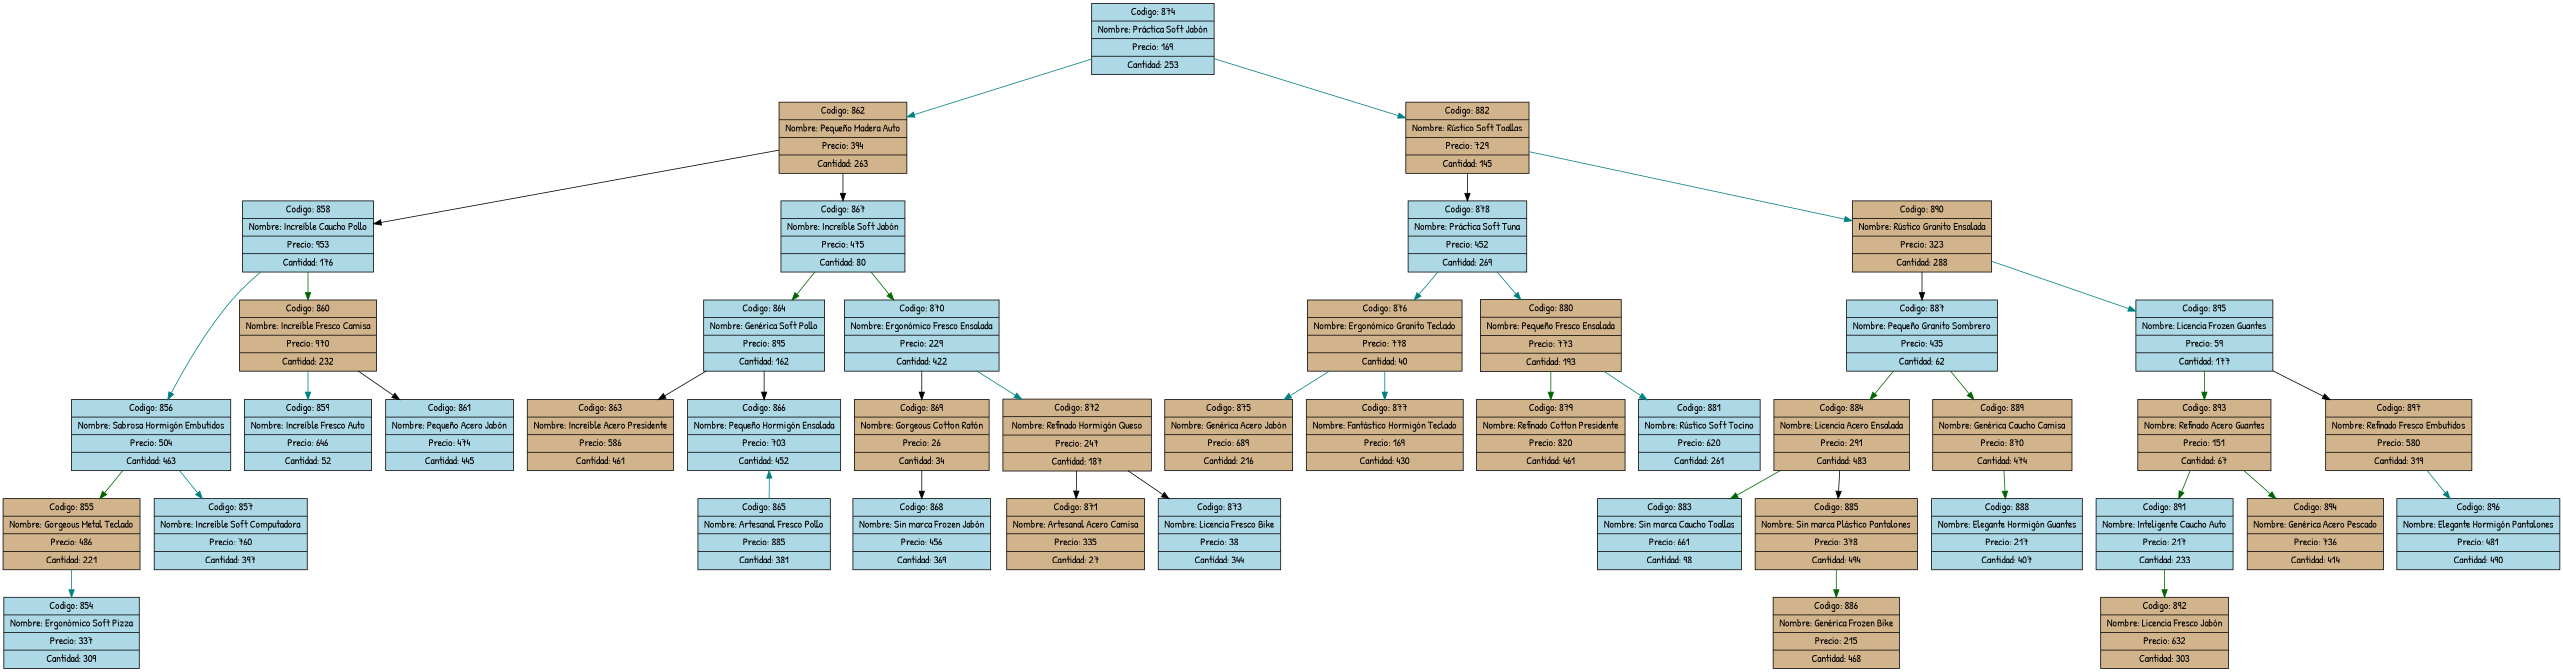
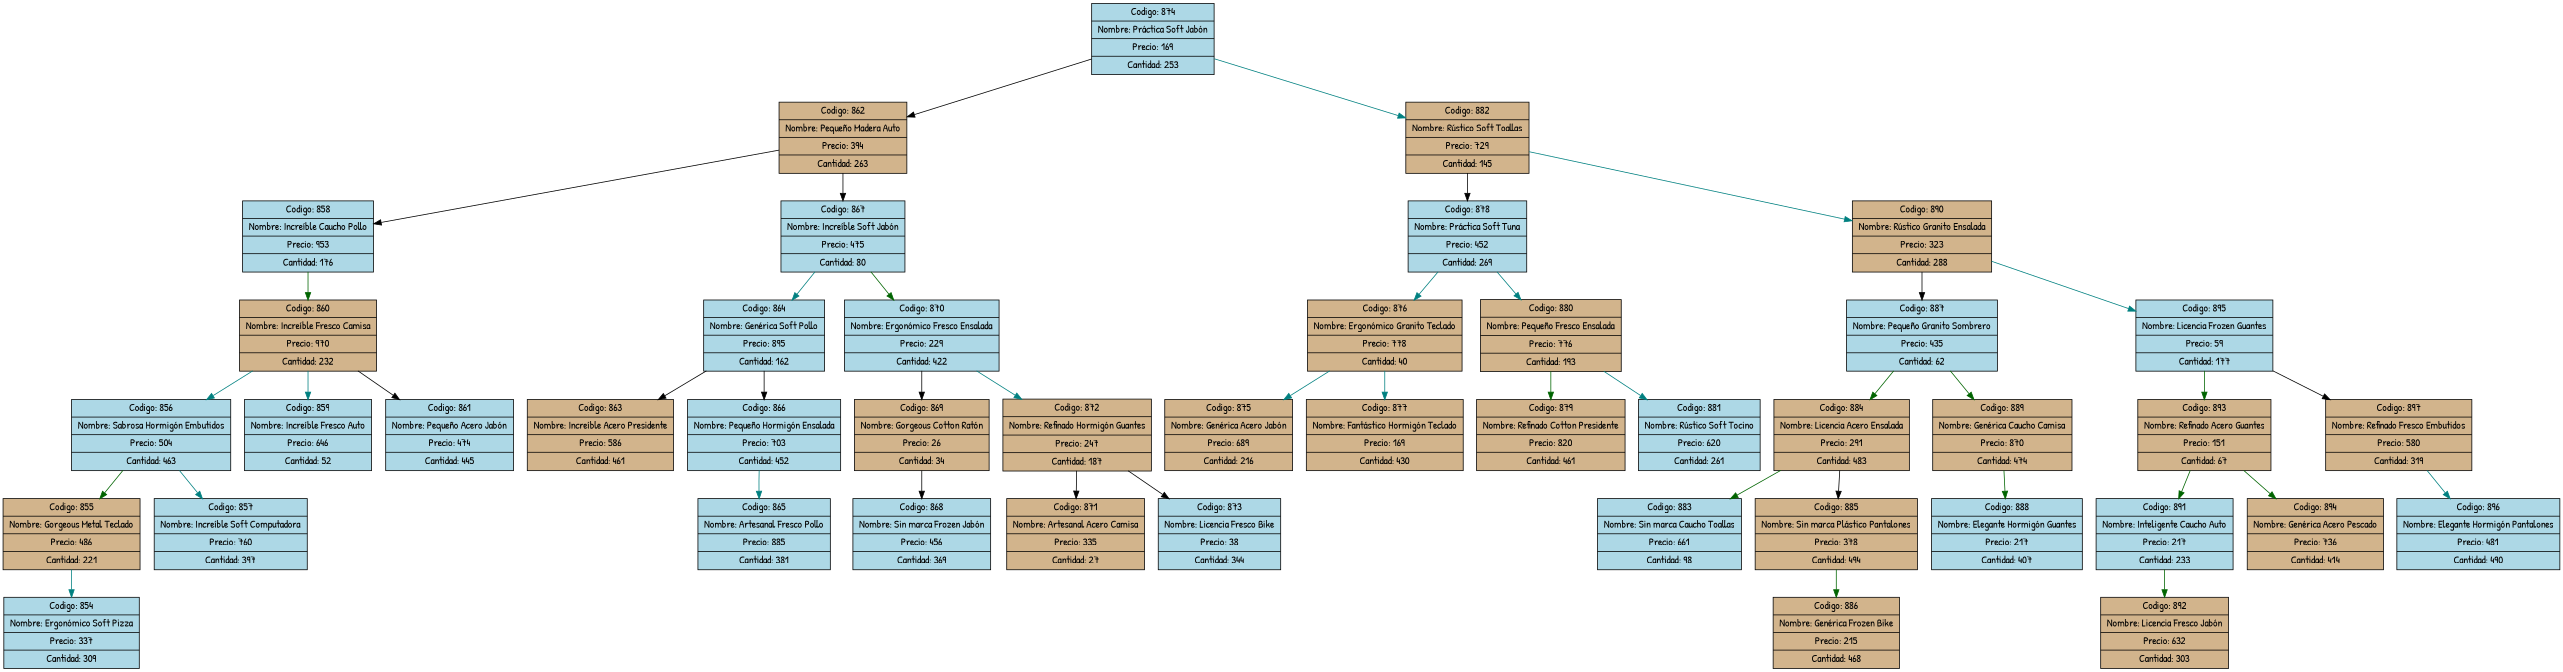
edge "Codigo: 874" -> "Codigo: 862": color teal -> black
edge "Codigo: 867" -> "Codigo: 864": color darkgreen -> teal
edge "Codigo: 858" -> "Codigo: 856": now "Codigo: 860" -> "Codigo: 856"
node "Codigo: 880": text "Precio: 773" -> "Precio: 776"
node "Codigo: 872": text "Nombre: Refinado Hormigón Queso" -> "Nombre: Refinado Hormigón Guantes"
edge "Codigo: 865" -> "Codigo: 866": reversed
